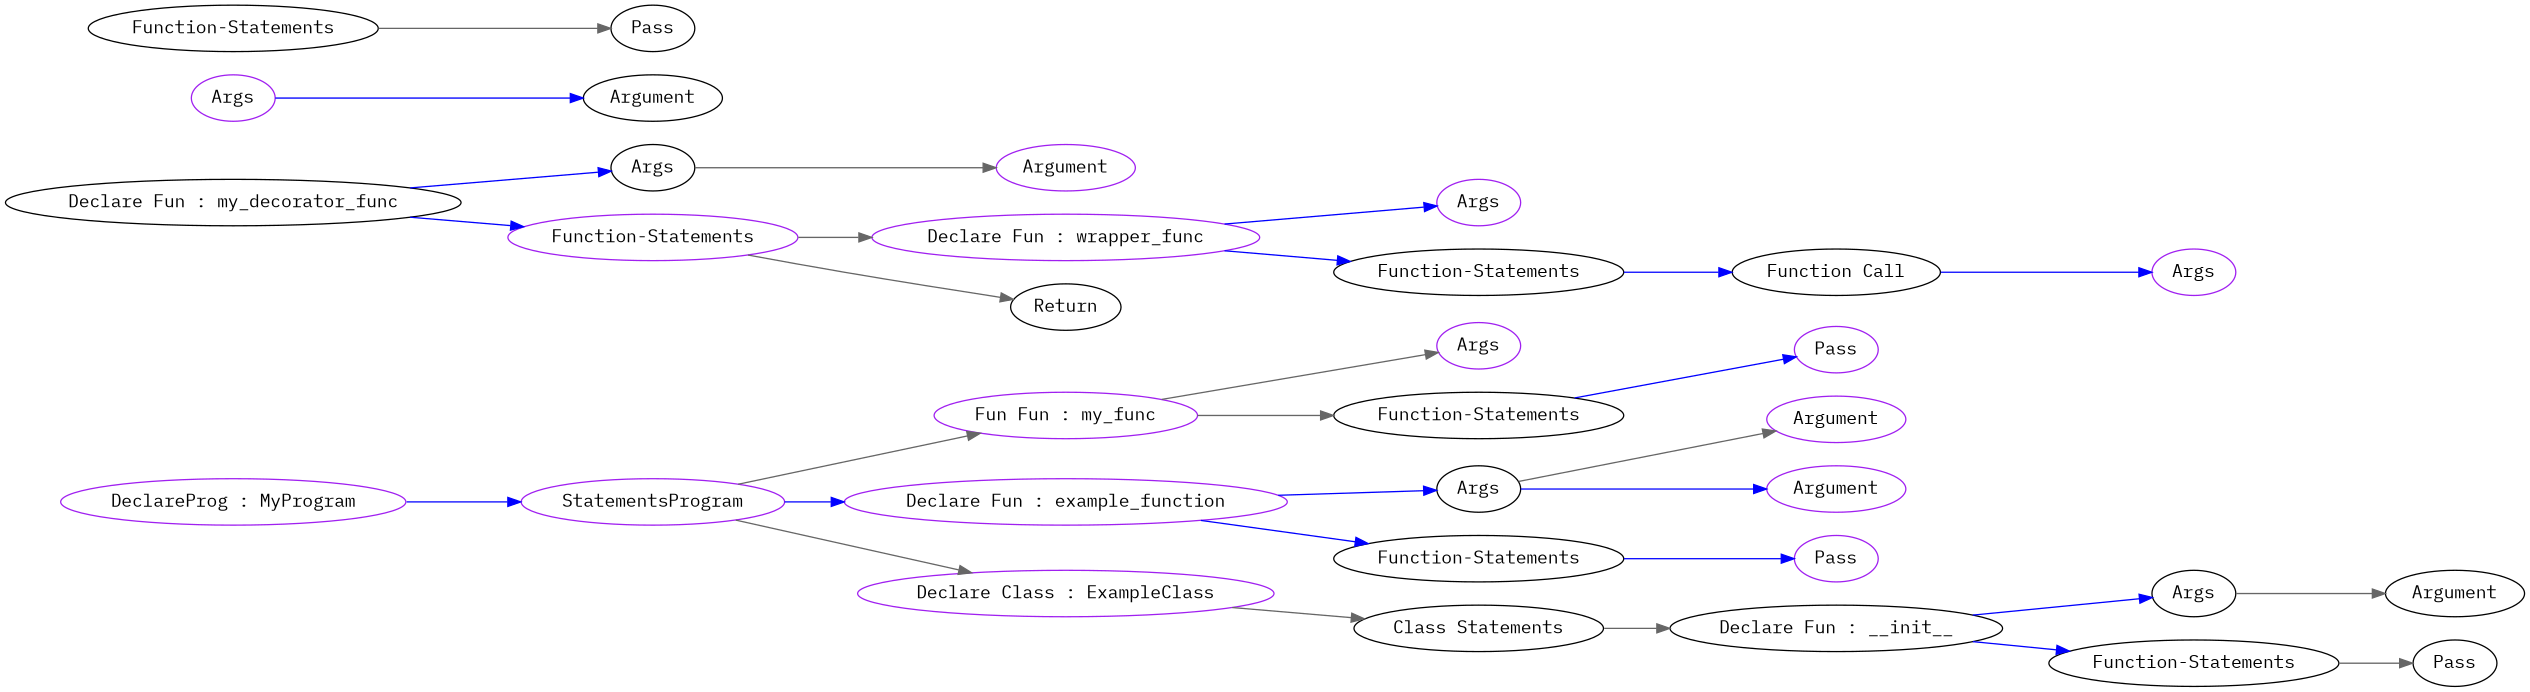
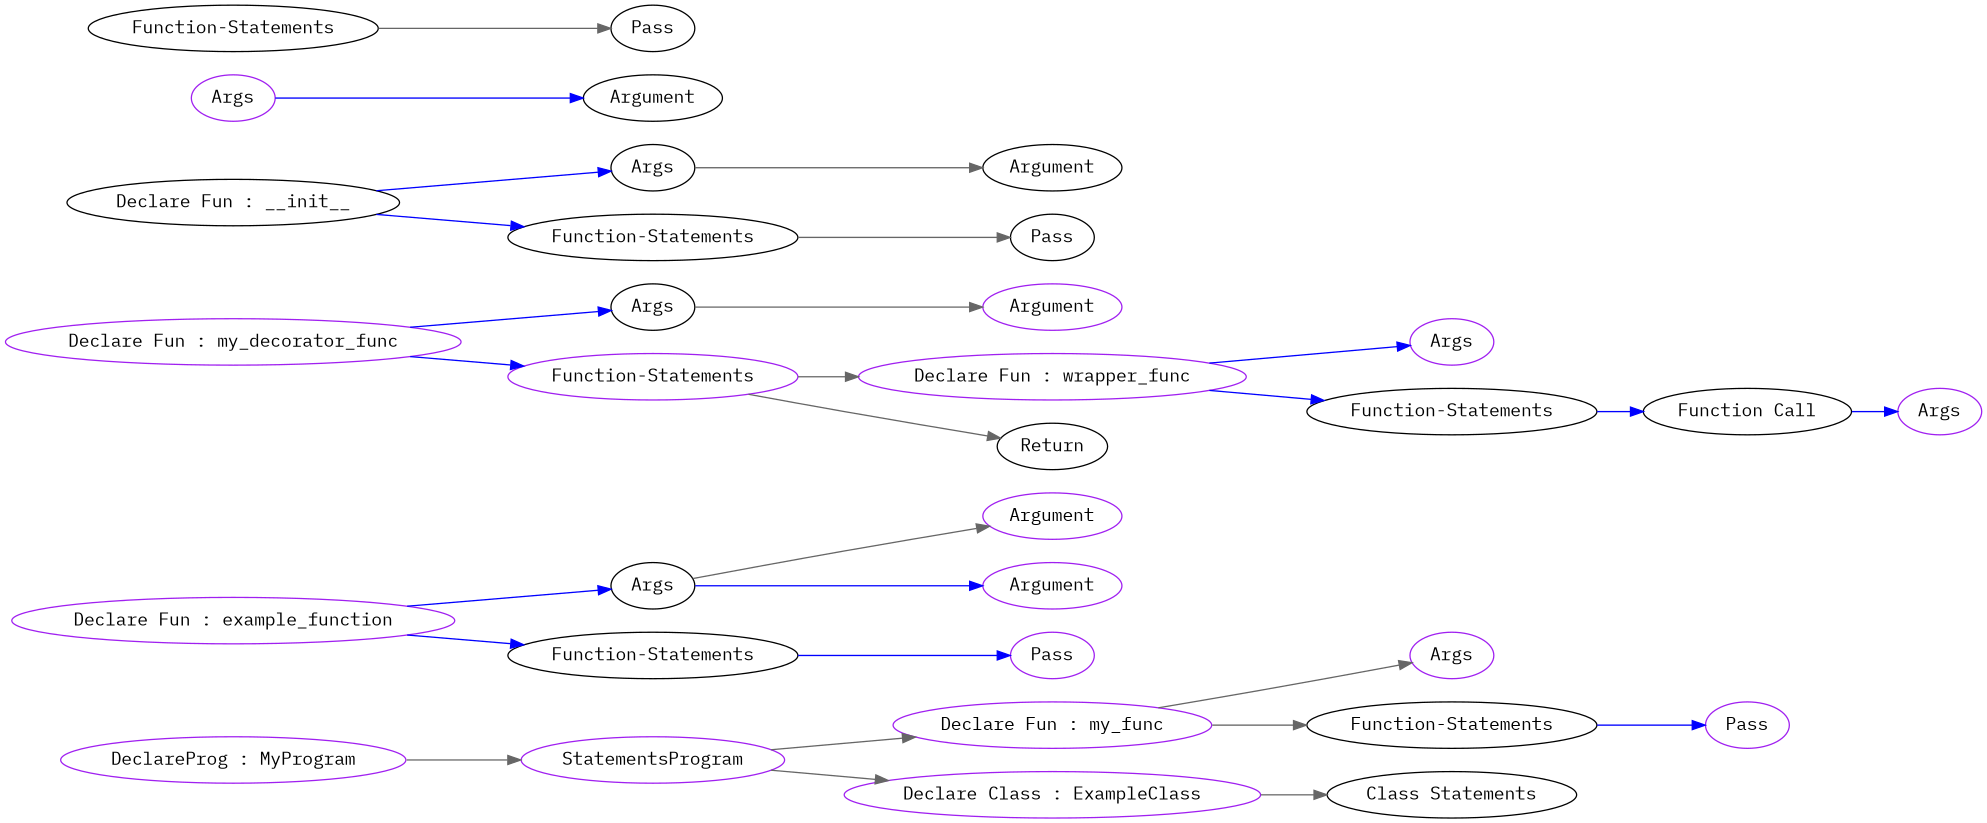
node "Declare Fun : my_decorator_func": color black -> purple
node "Fun Fun : my_func": label "Fun Fun : my_func" -> "Declare Fun : my_func"
edge "DeclareProg : MyProgram" -> "StatementsProgram": color blue -> gray40
edge "StatementsProgram" -> "Declare Fun : example_function": removed
edge "Class Statements" -> "Declare Fun : __init__": removed
